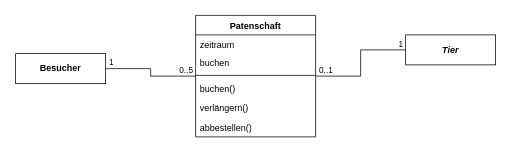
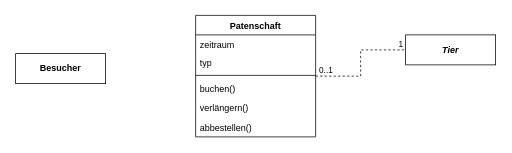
edge "Tier" -- "Patenschaft": style solid -> dashed
node "buchen": label "buchen" -> "typ"
edge "Besucher" -- "Patenschaft": removed, labels "1", "0..5"
